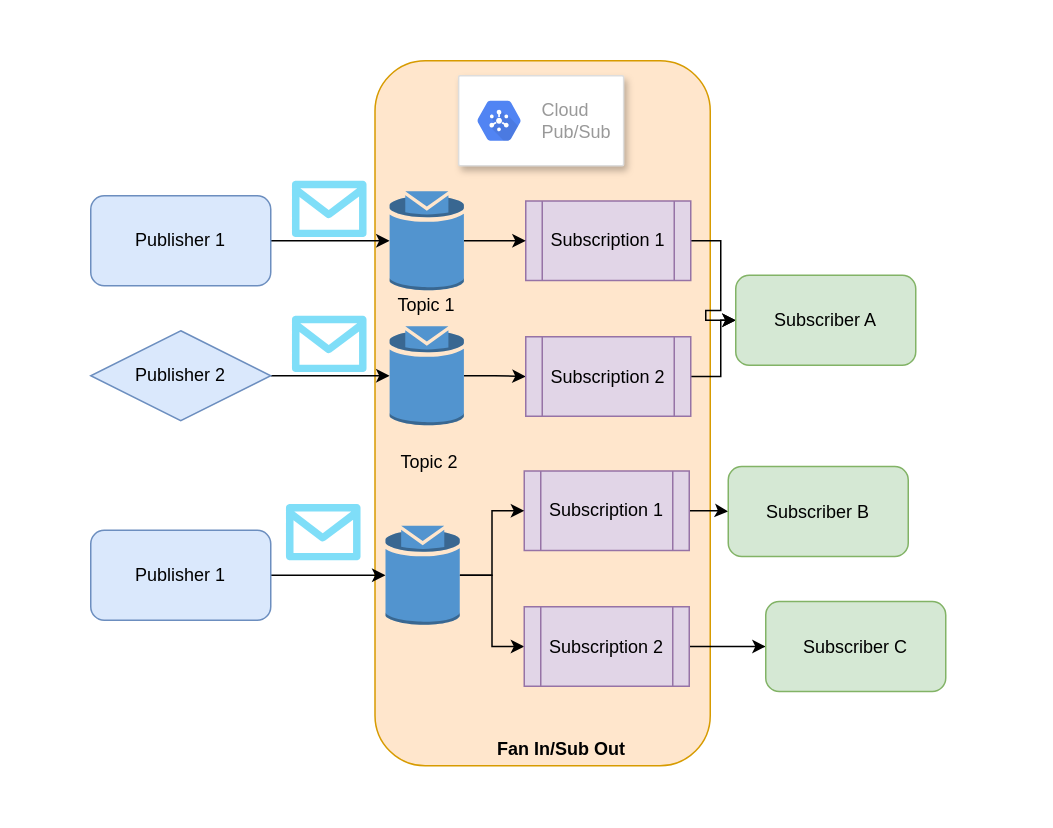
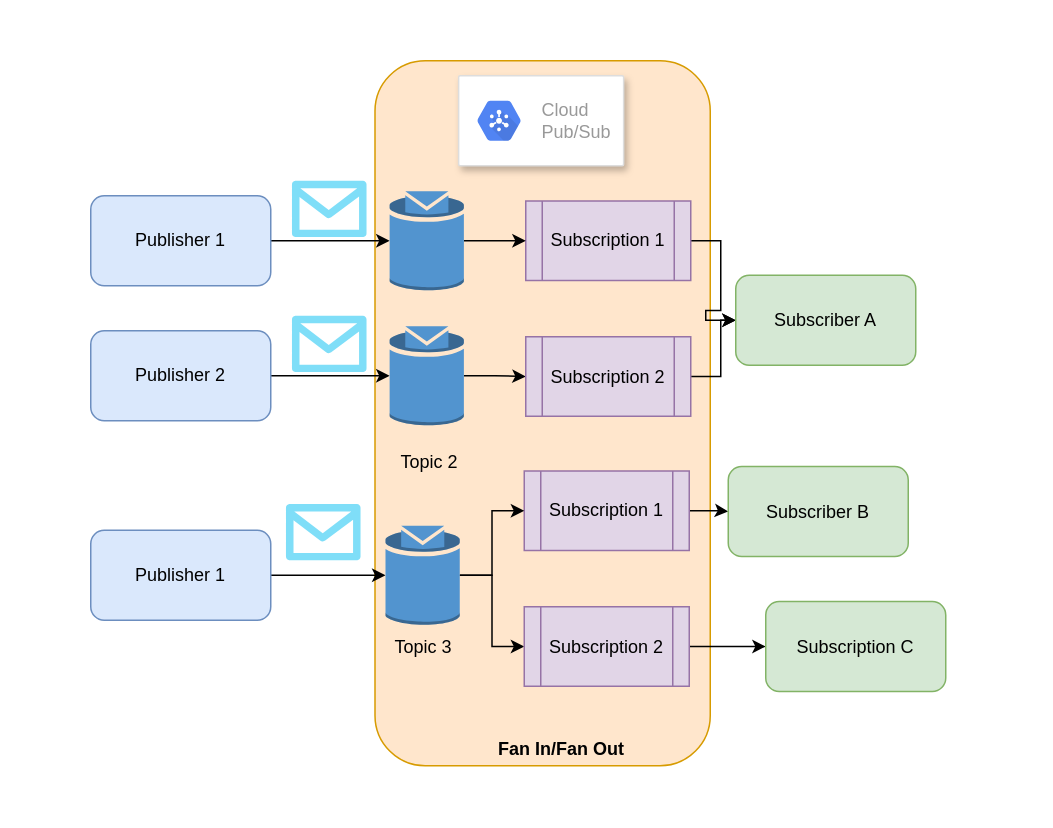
node "Topic 1": removed
node "Publisher 2": shape diamond -> rounded rectangle
node "Topic 3": added
node "Subscriber C": label "Subscriber C" -> "Subscription C"
node "Fan In/Sub Out": label "Fan In/Sub Out" -> "Fan In/Fan Out"
